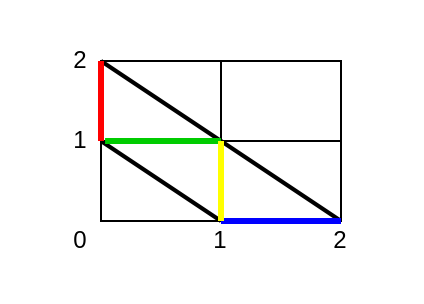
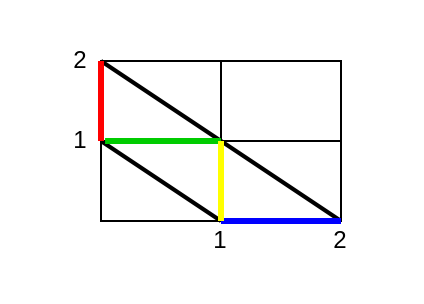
node "0": removed
